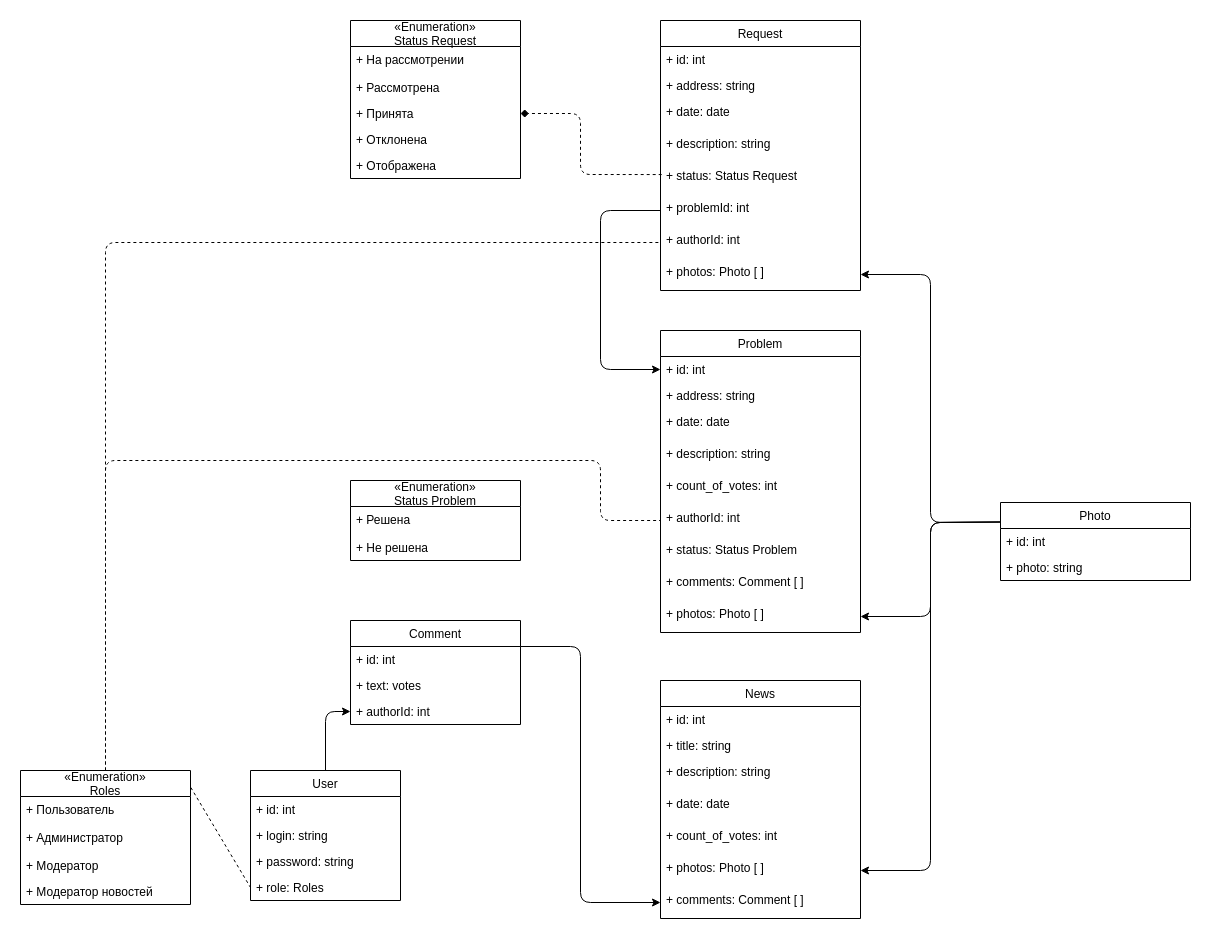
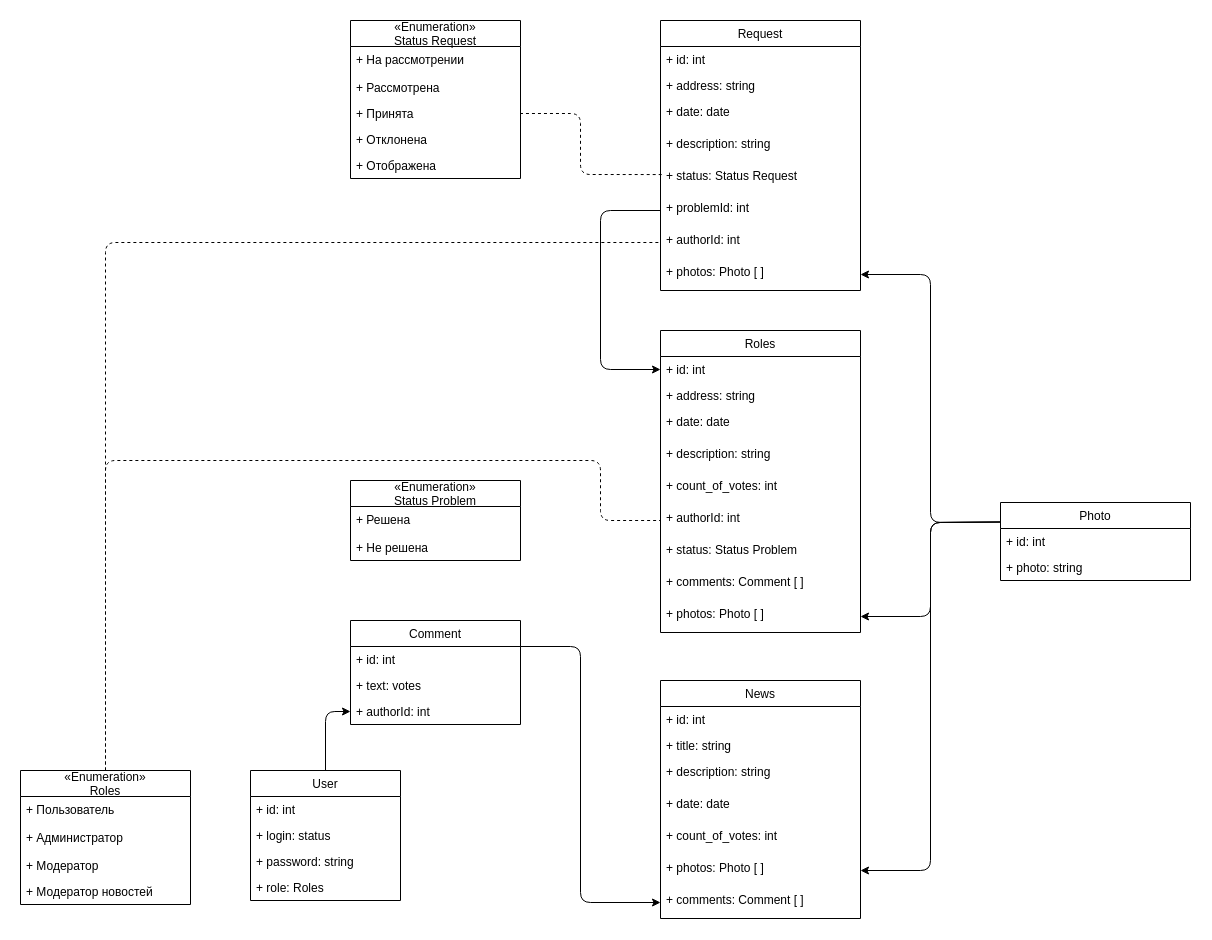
edge "+ status: Status Request" -> "+ Принята": arrowhead diamond -> none
node "Problem": label "Problem" -> "Roles"
node "+ login: string": label "+ login: string" -> "+ login: status"
edge "«Enumeration» Roles" -- "+ role: Roles": removed
